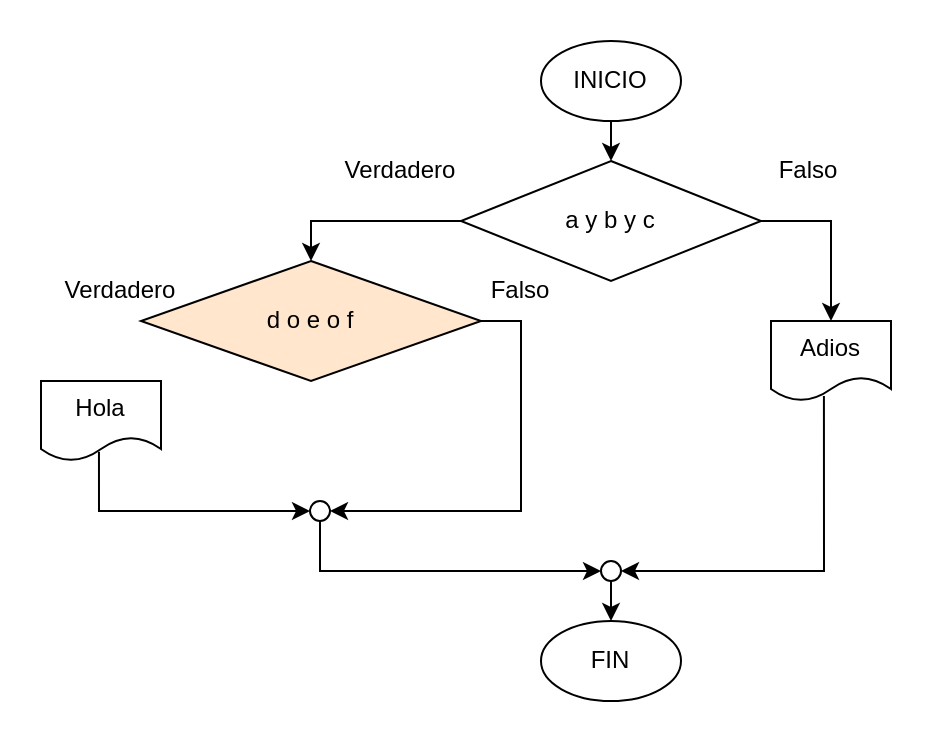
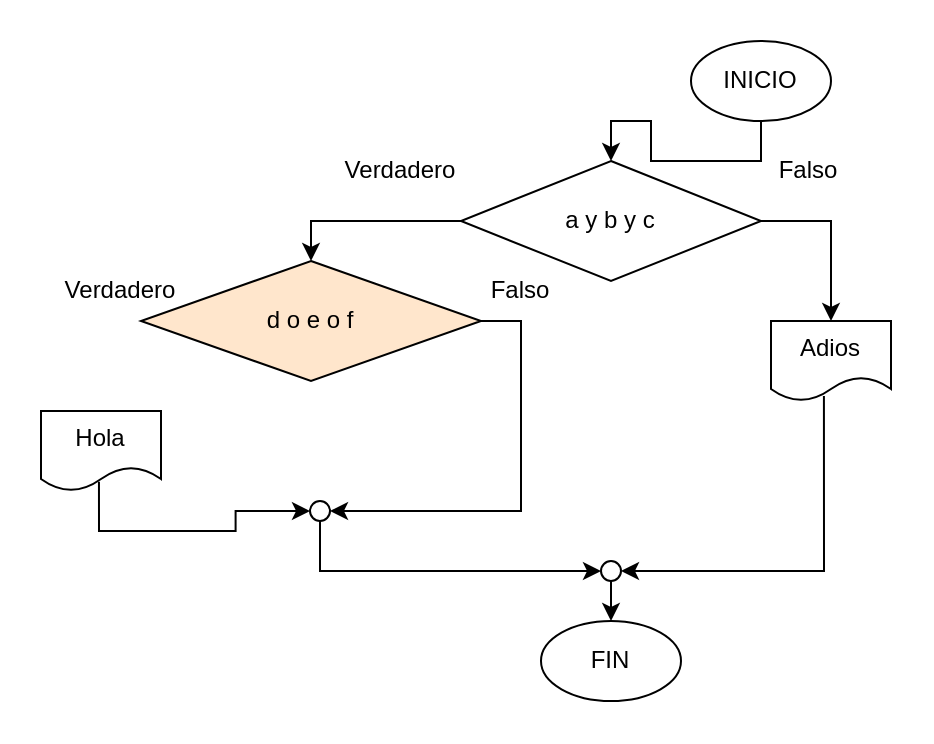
node "INICIO": moved (611, 81) -> (761, 81)
node "Hola": moved (101, 421) -> (101, 451)
